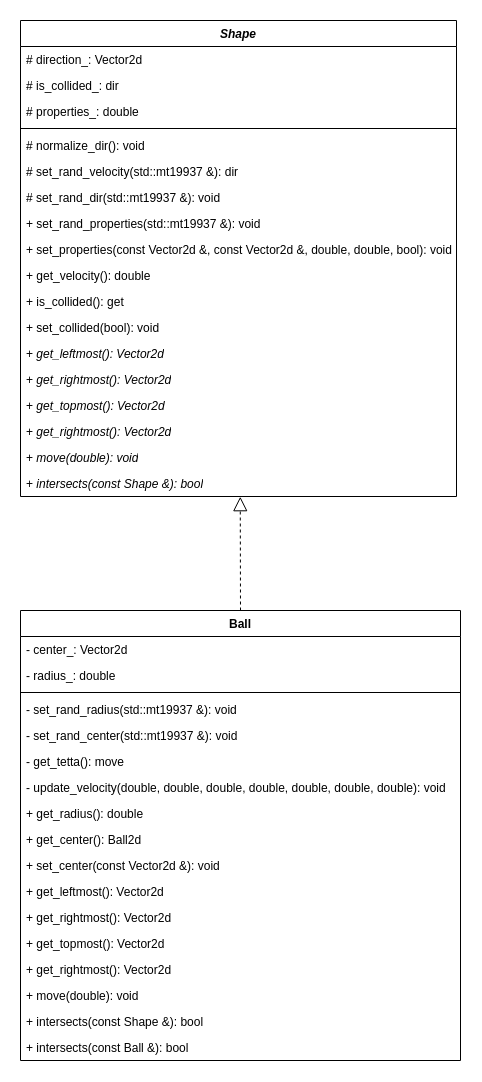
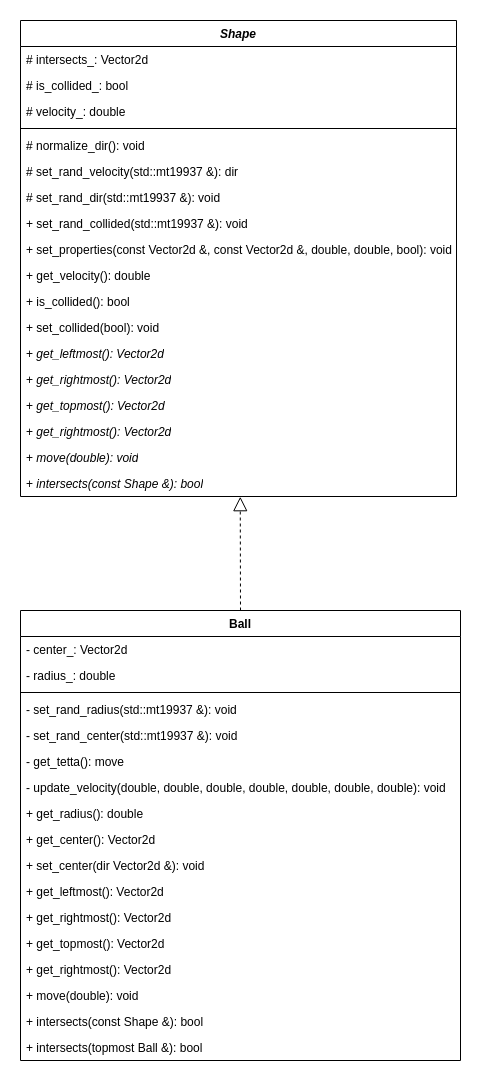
node "# direction_: Vector2d": label "# direction_: Vector2d" -> "# intersects_: Vector2d"
node "# is_collided_: dir": label "# is_collided_: dir" -> "# is_collided_: bool"
node "# properties_: double": label "# properties_: double" -> "# velocity_: double"
node "+ set_rand_properties(std::mt19937 &): void": label "+ set_rand_properties(std::mt19937 &): void" -> "+ set_rand_collided(std::mt19937 &): void"
node "+ is_collided(): get": label "+ is_collided(): get" -> "+ is_collided(): bool"
node "+ get_center(): Ball2d": label "+ get_center(): Ball2d" -> "+ get_center(): Vector2d"
node "+ set_center(const Vector2d &): void": label "+ set_center(const Vector2d &): void" -> "+ set_center(dir Vector2d &): void"
node "+ intersects(const Ball &): bool": label "+ intersects(const Ball &): bool" -> "+ intersects(topmost Ball &): bool"
